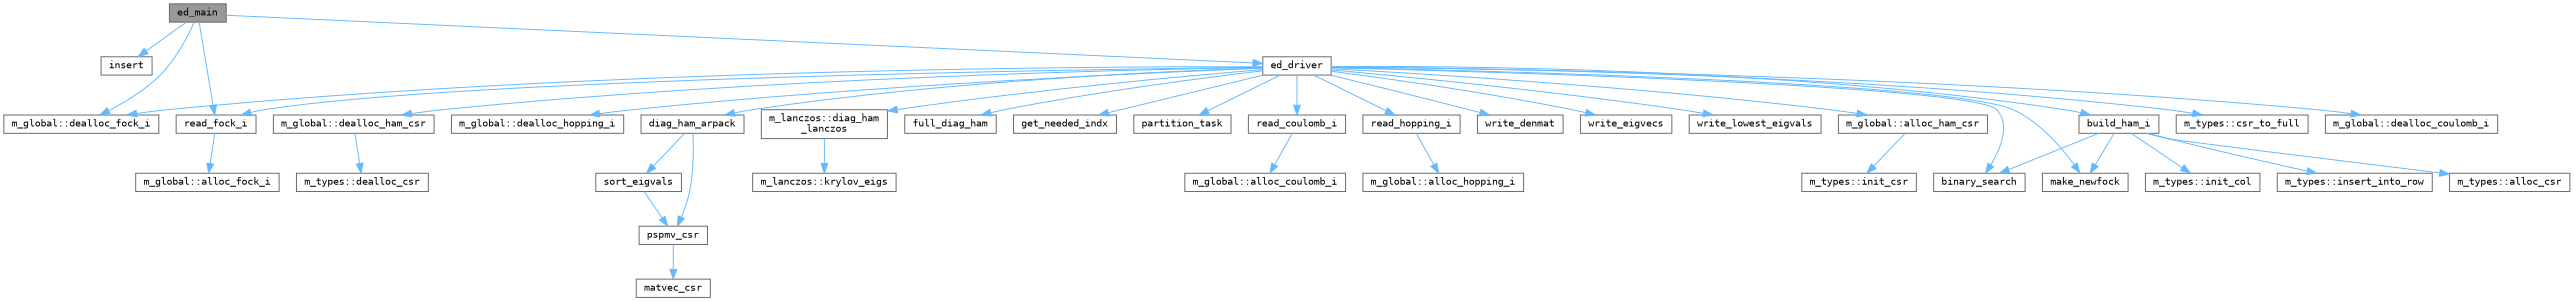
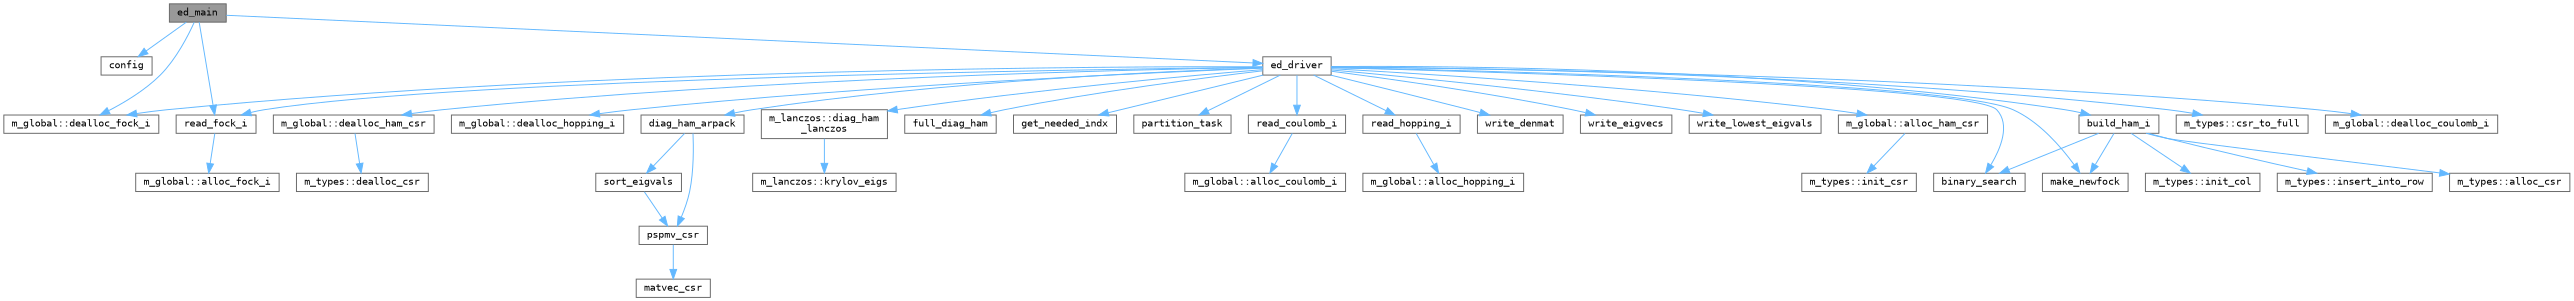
node "insert": label "insert" -> "config"
